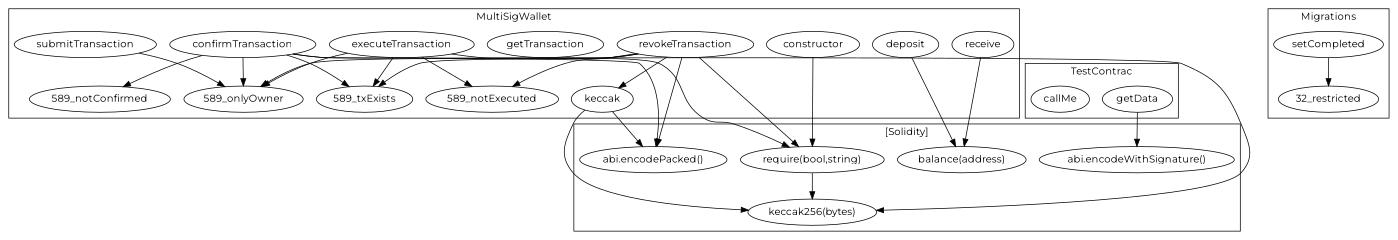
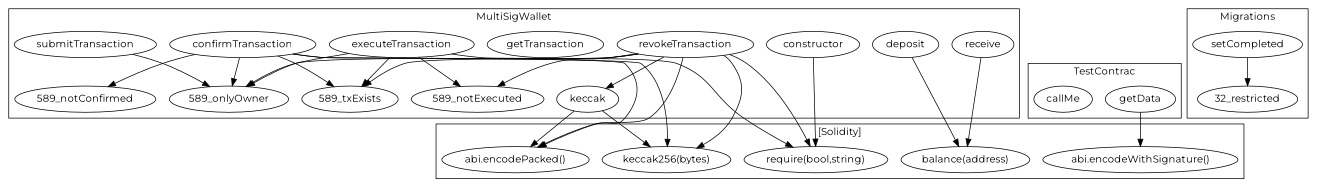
edge "require(bool,string)" -> "keccak256(bytes)": now "revokeTransaction" -> "keccak256(bytes)"
